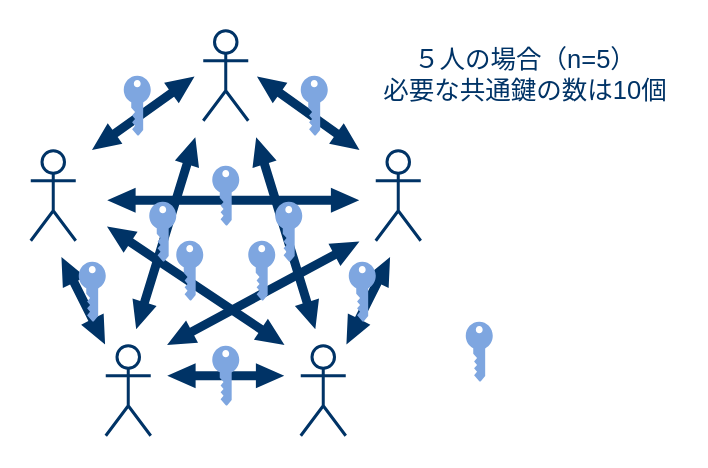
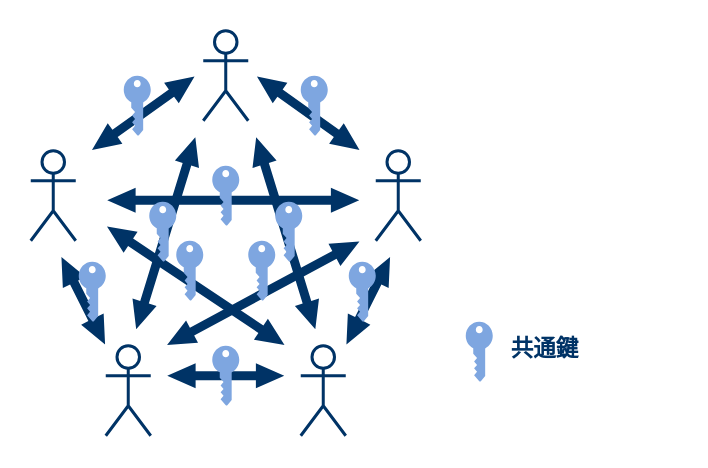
node "５人の場合（n=5） 必要な共通鍵の数は10個": removed
node "共通鍵": added
